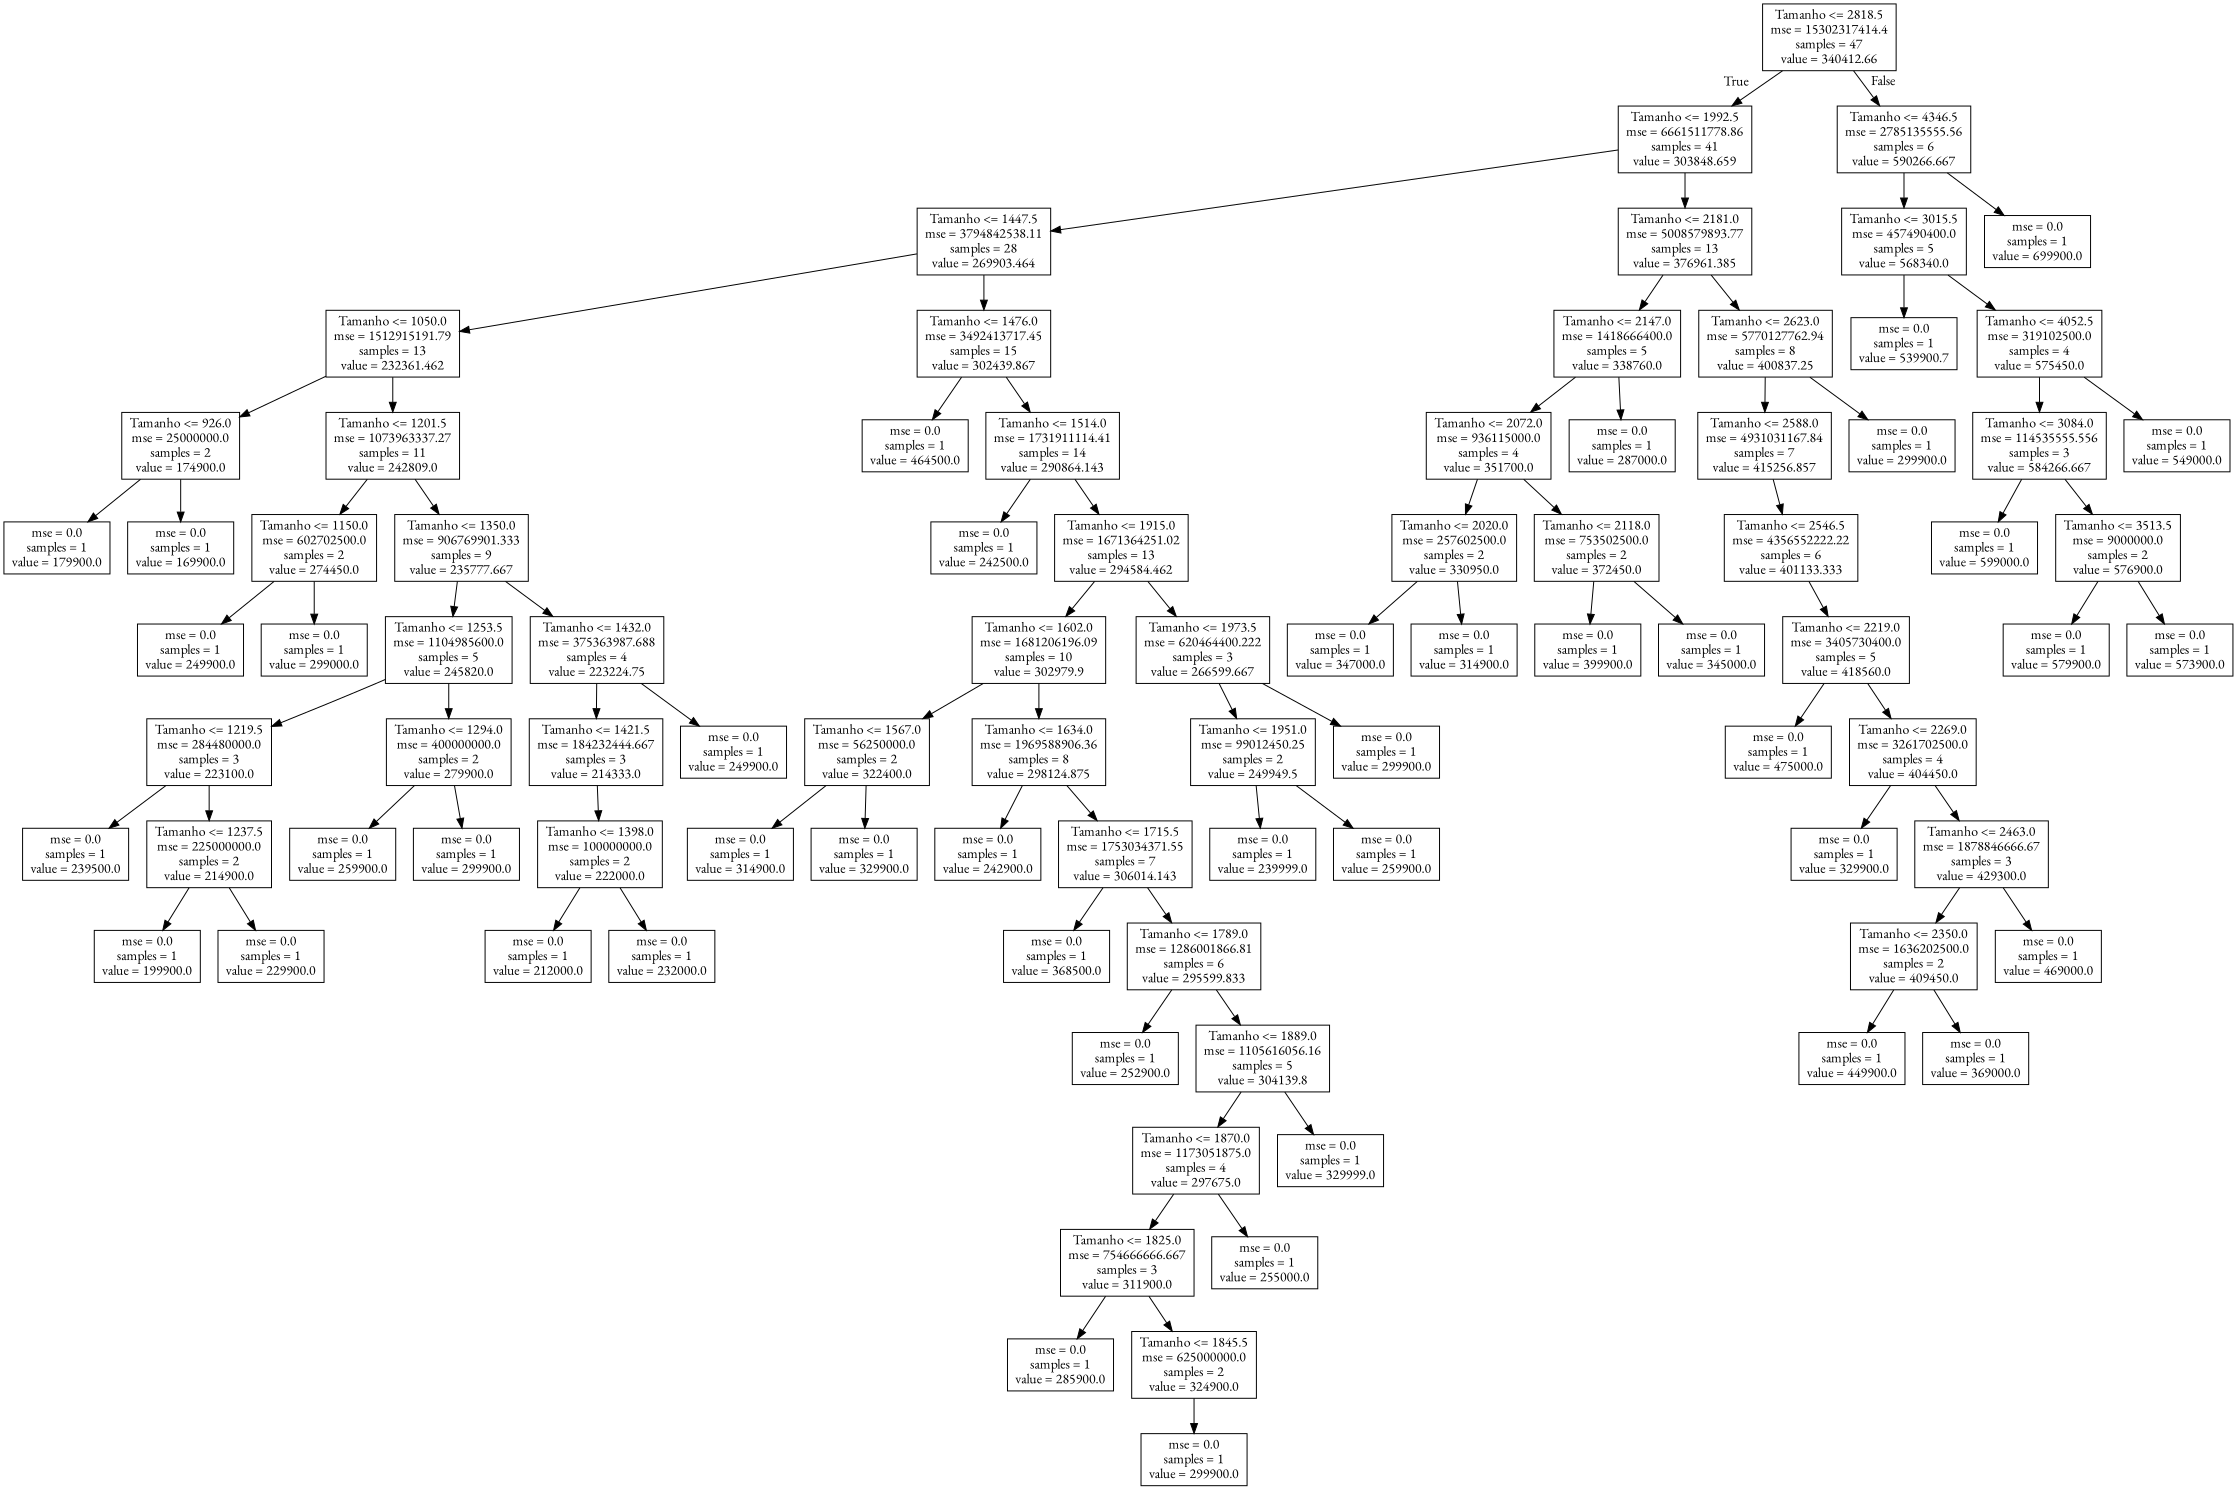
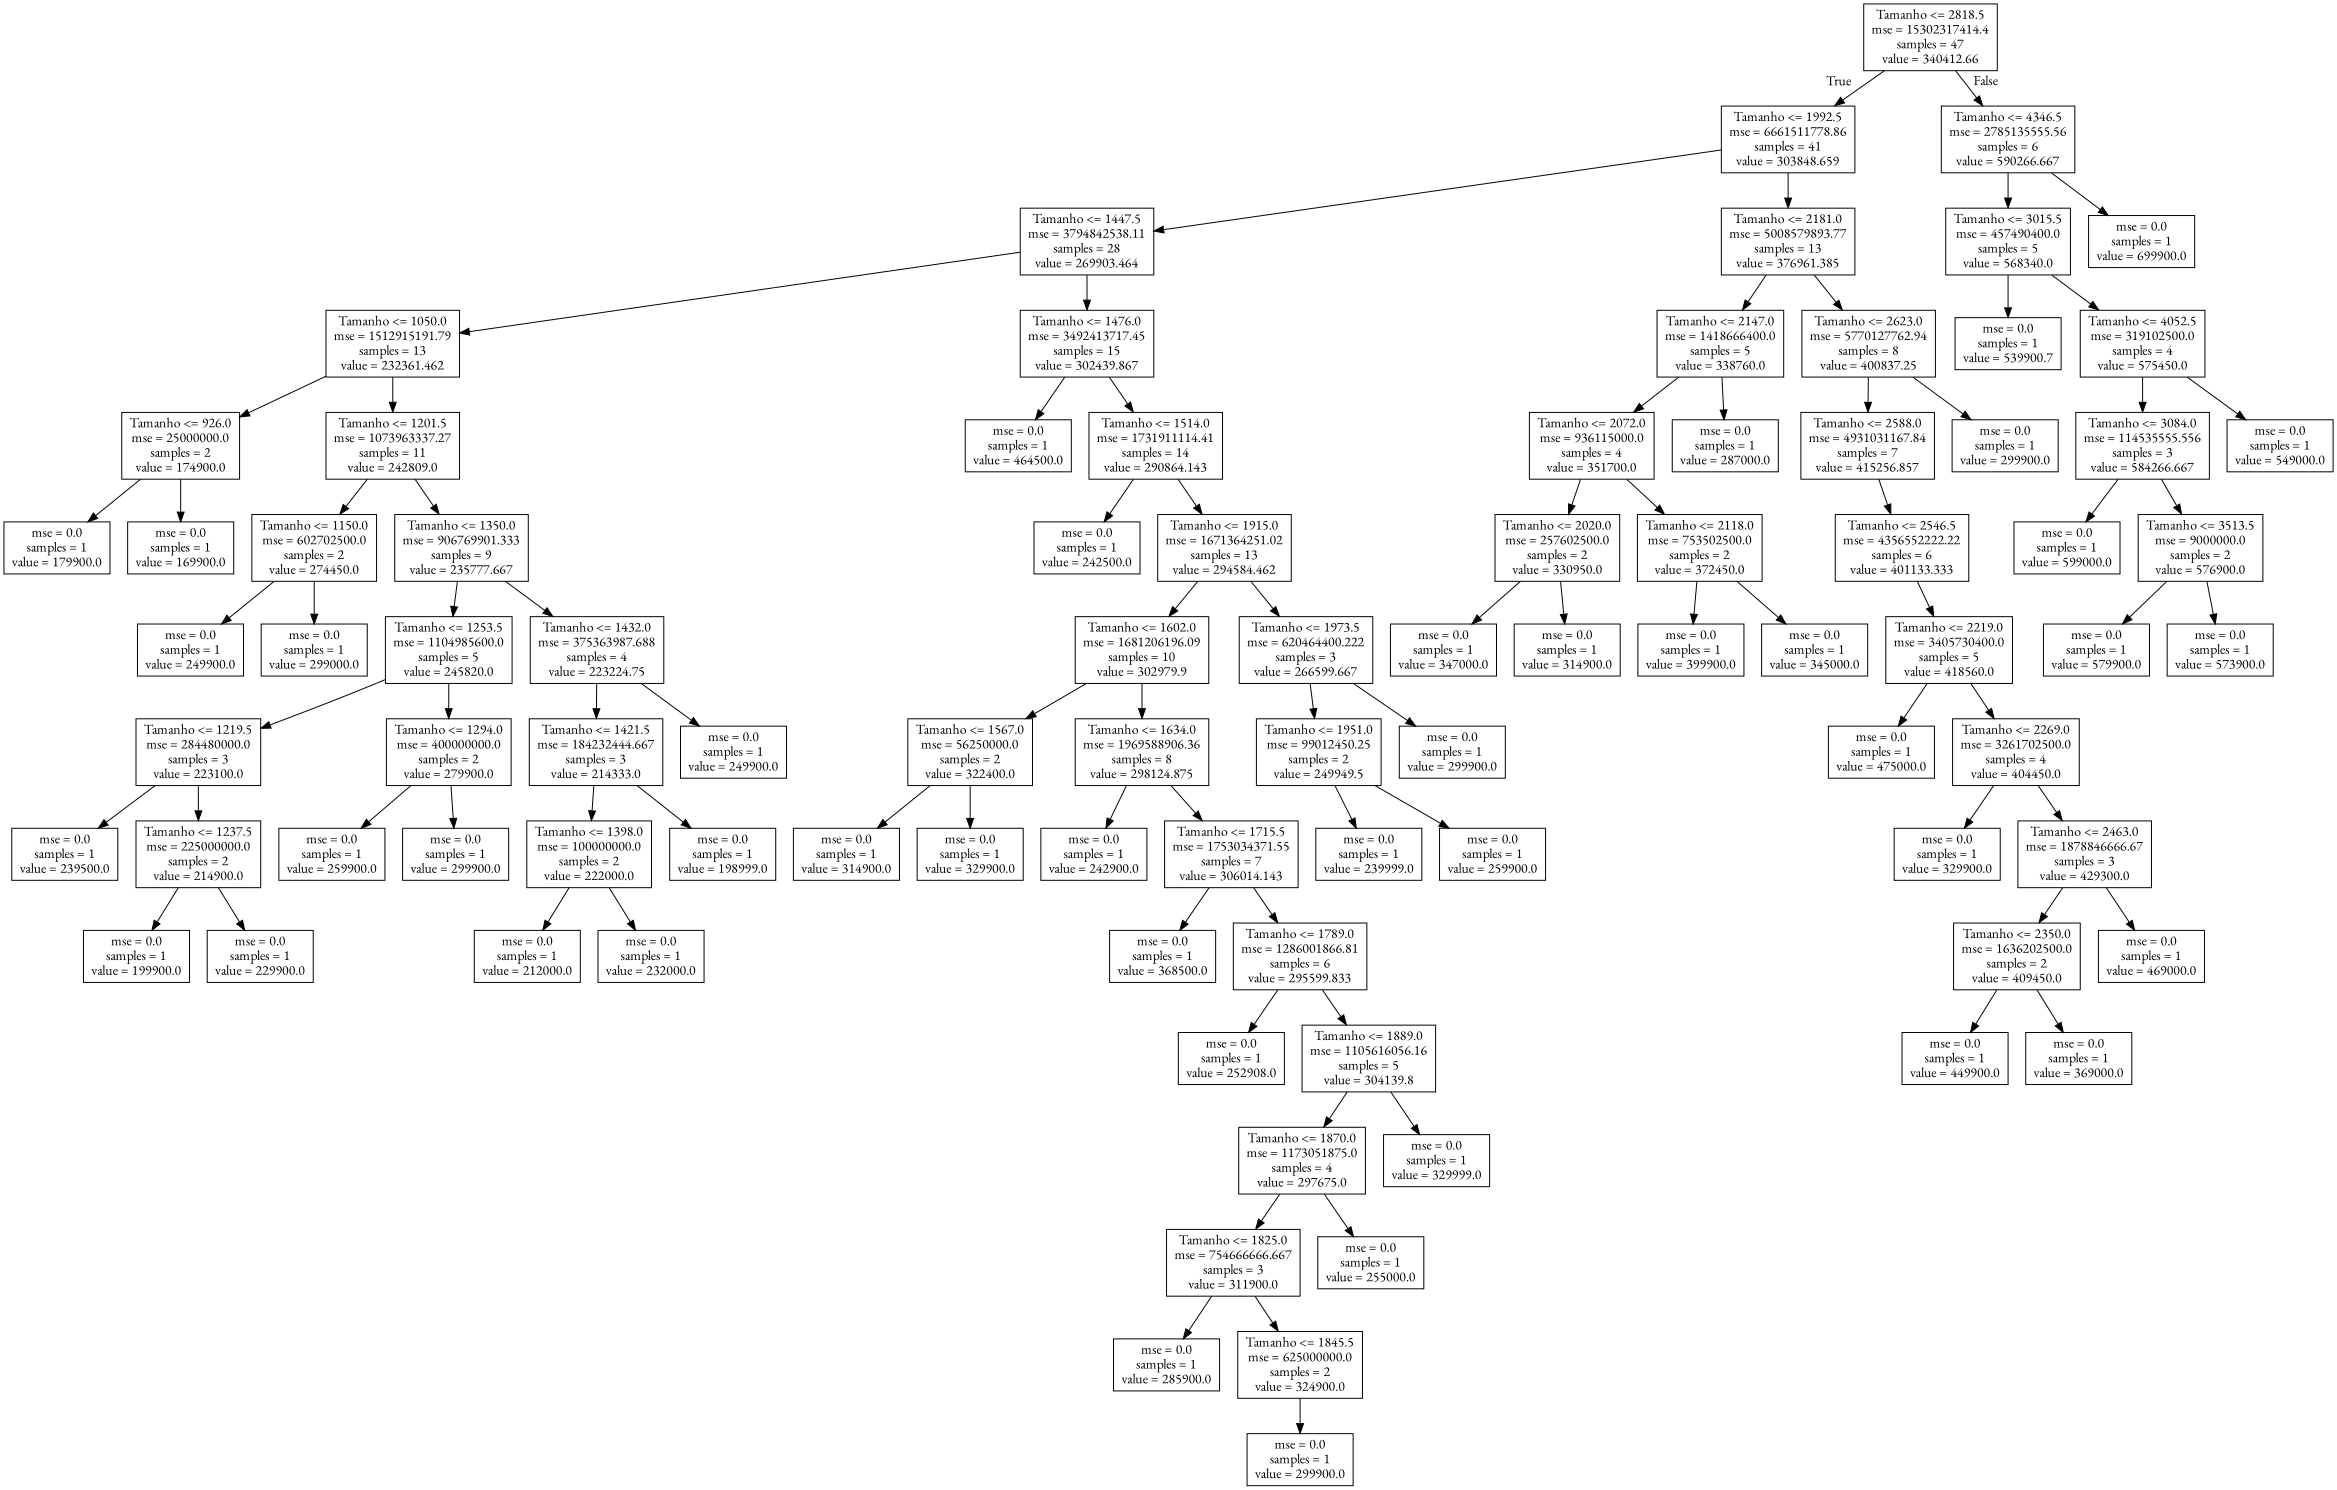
node "mse = 0.0 samples = 1 value = 198999.0": added
node "mse = 0.0 samples = 1 value = 252900.0": label "mse = 0.0 samples = 1 value = 252900.0" -> "mse = 0.0 samples = 1 value = 252908.0"
